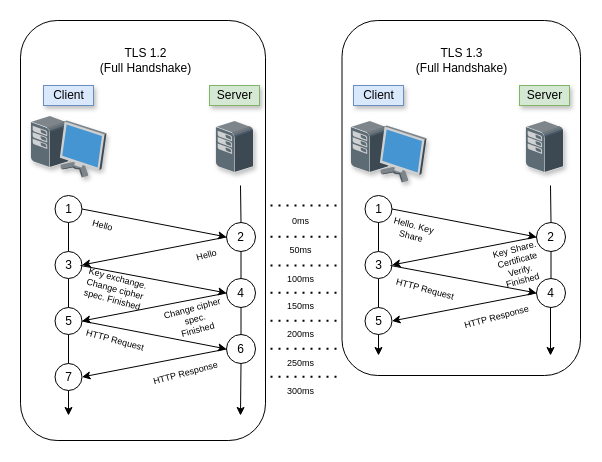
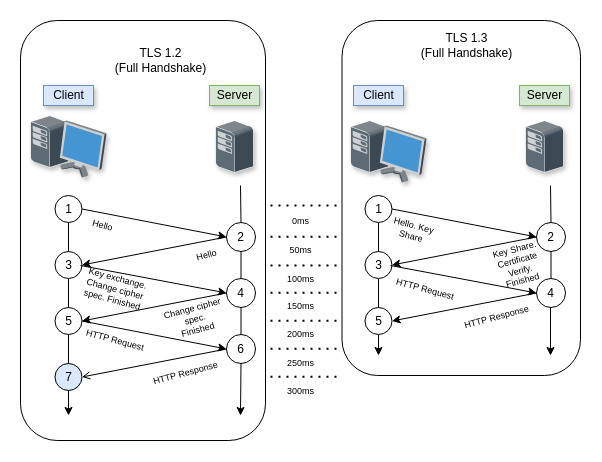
node "TLS 1.2 (Full Handshake)": moved (146, 61) -> (161, 61)
node "TLS 1.3 (Full Handshake)": moved (462, 61) -> (467, 46)
edge "6" -> "7": arrowhead classic -> open
node "7": fillcolor #ffffff -> #dae8fc
